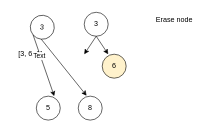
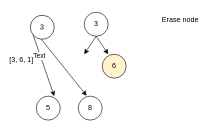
node "Erase node": moved (174, 24) -> (180, 24)
node "[3, 6, 1]": moved (30, 54) -> (21, 60)
